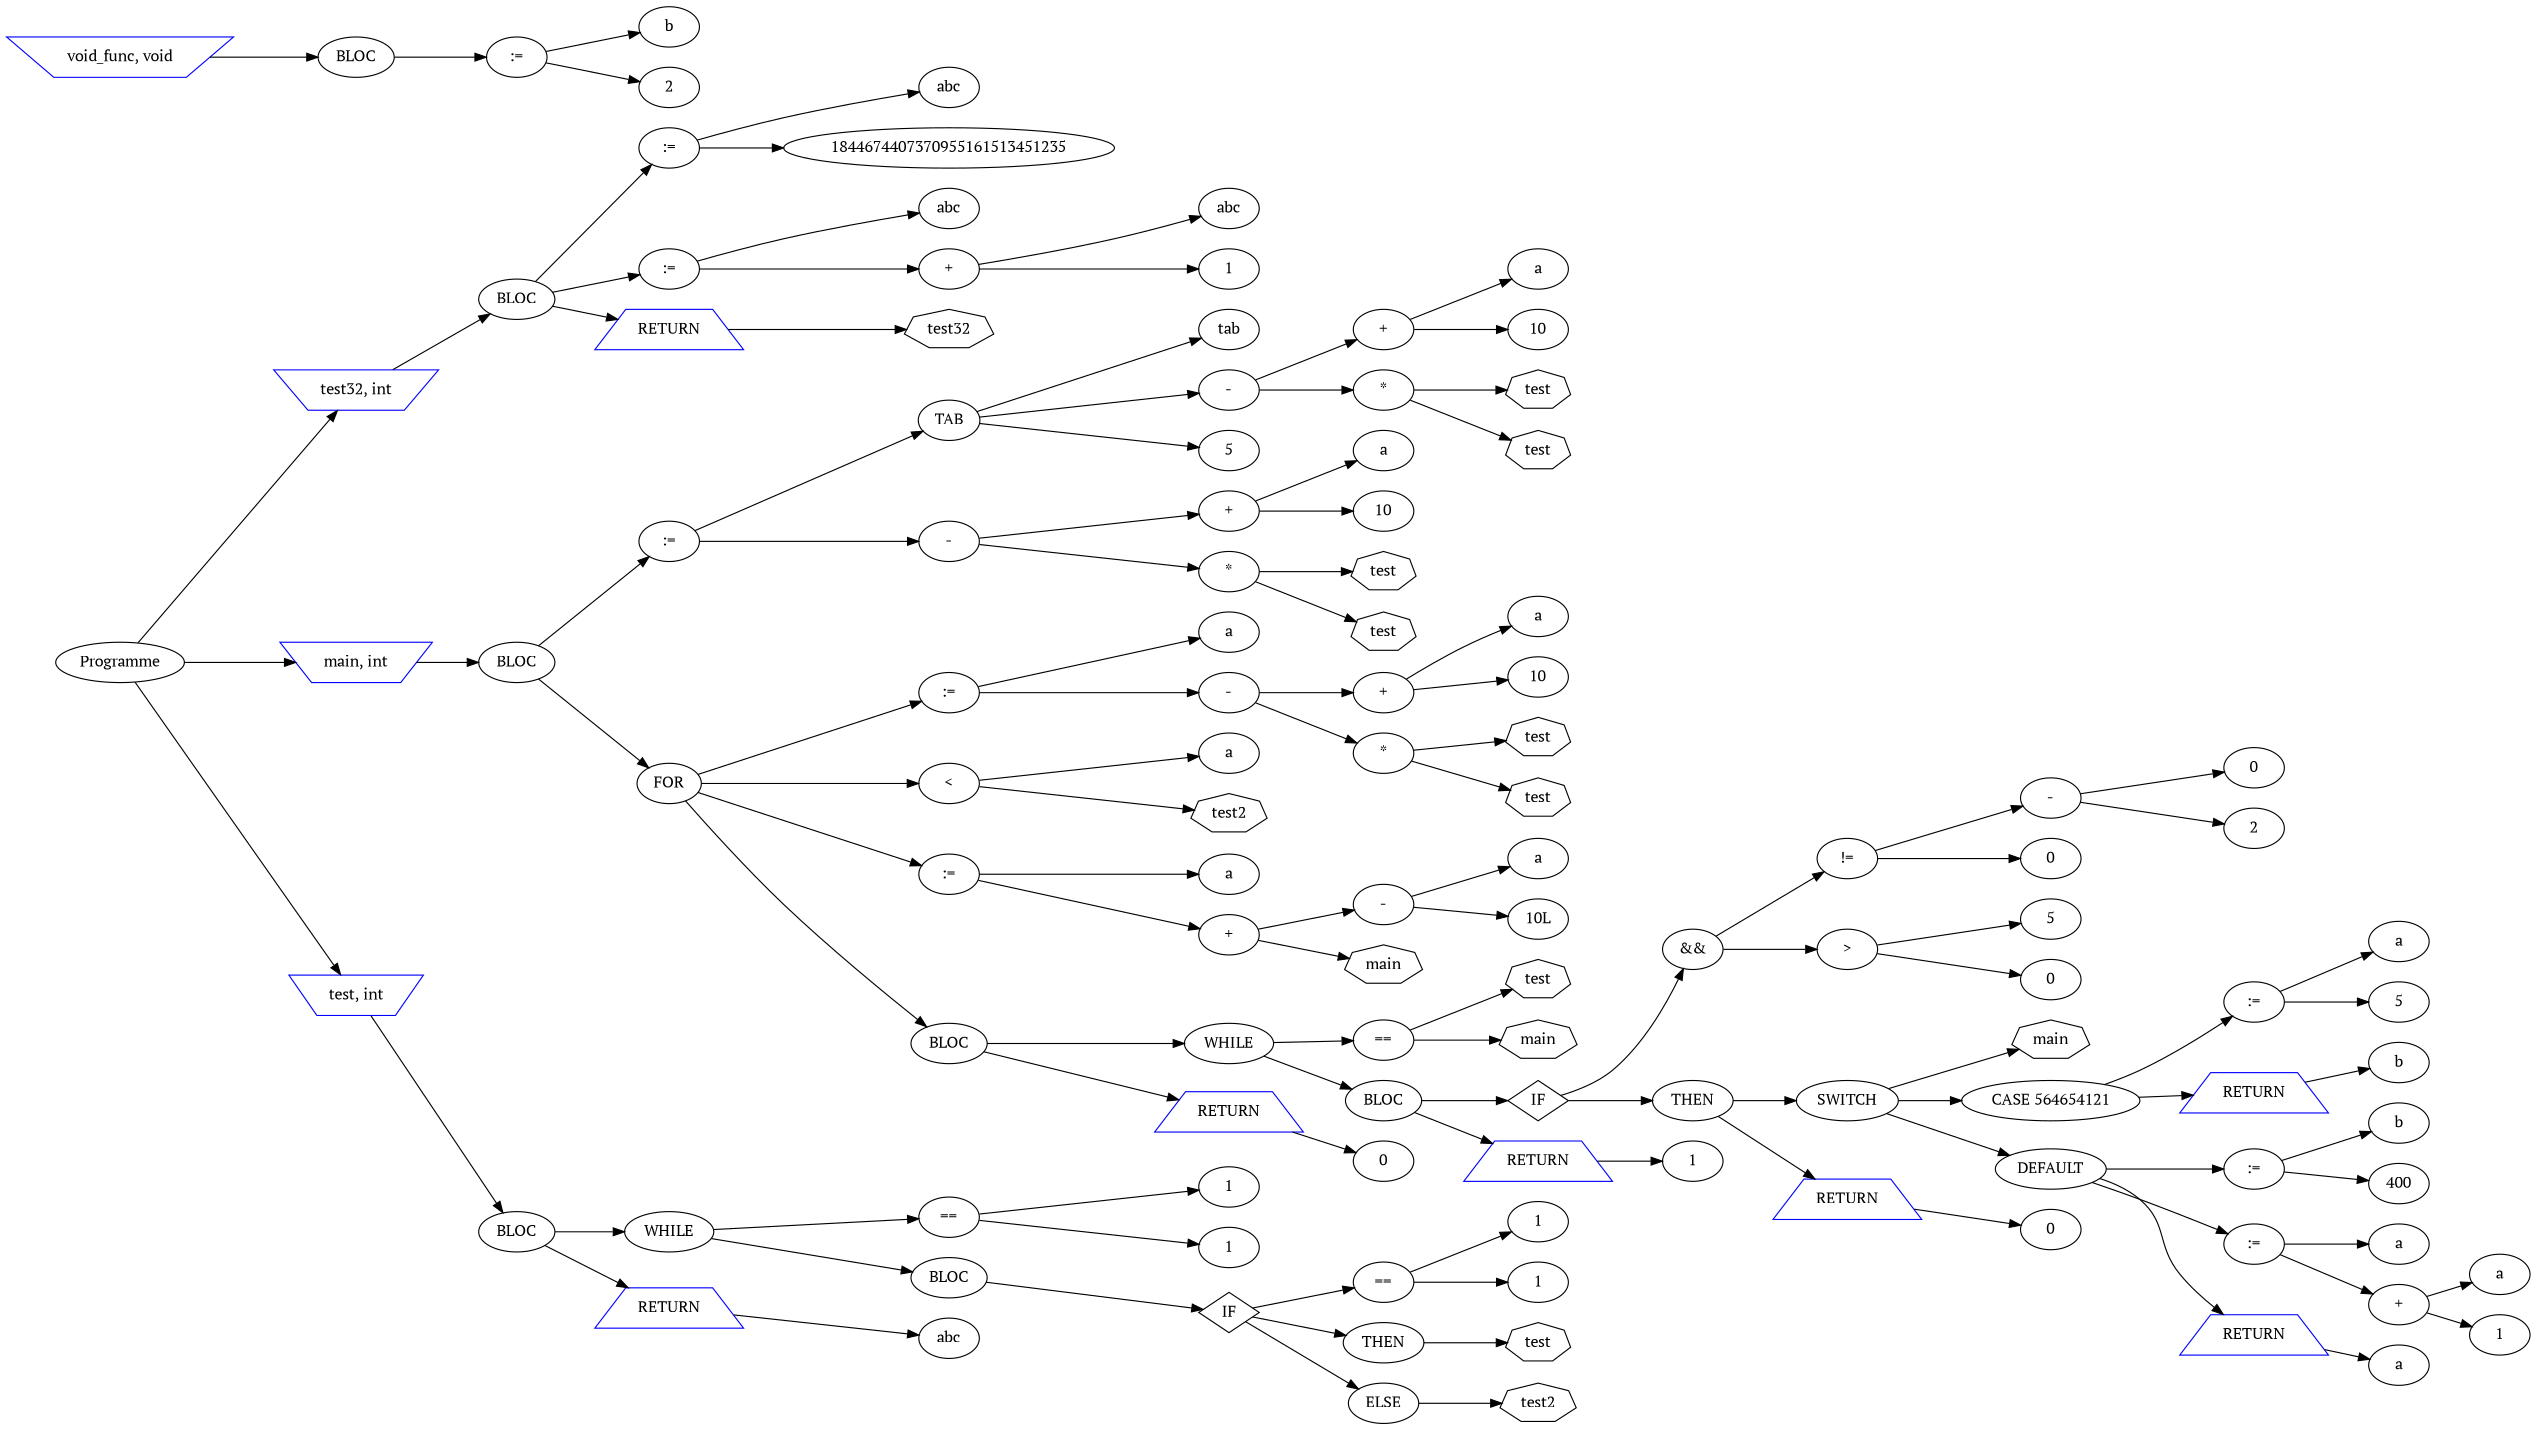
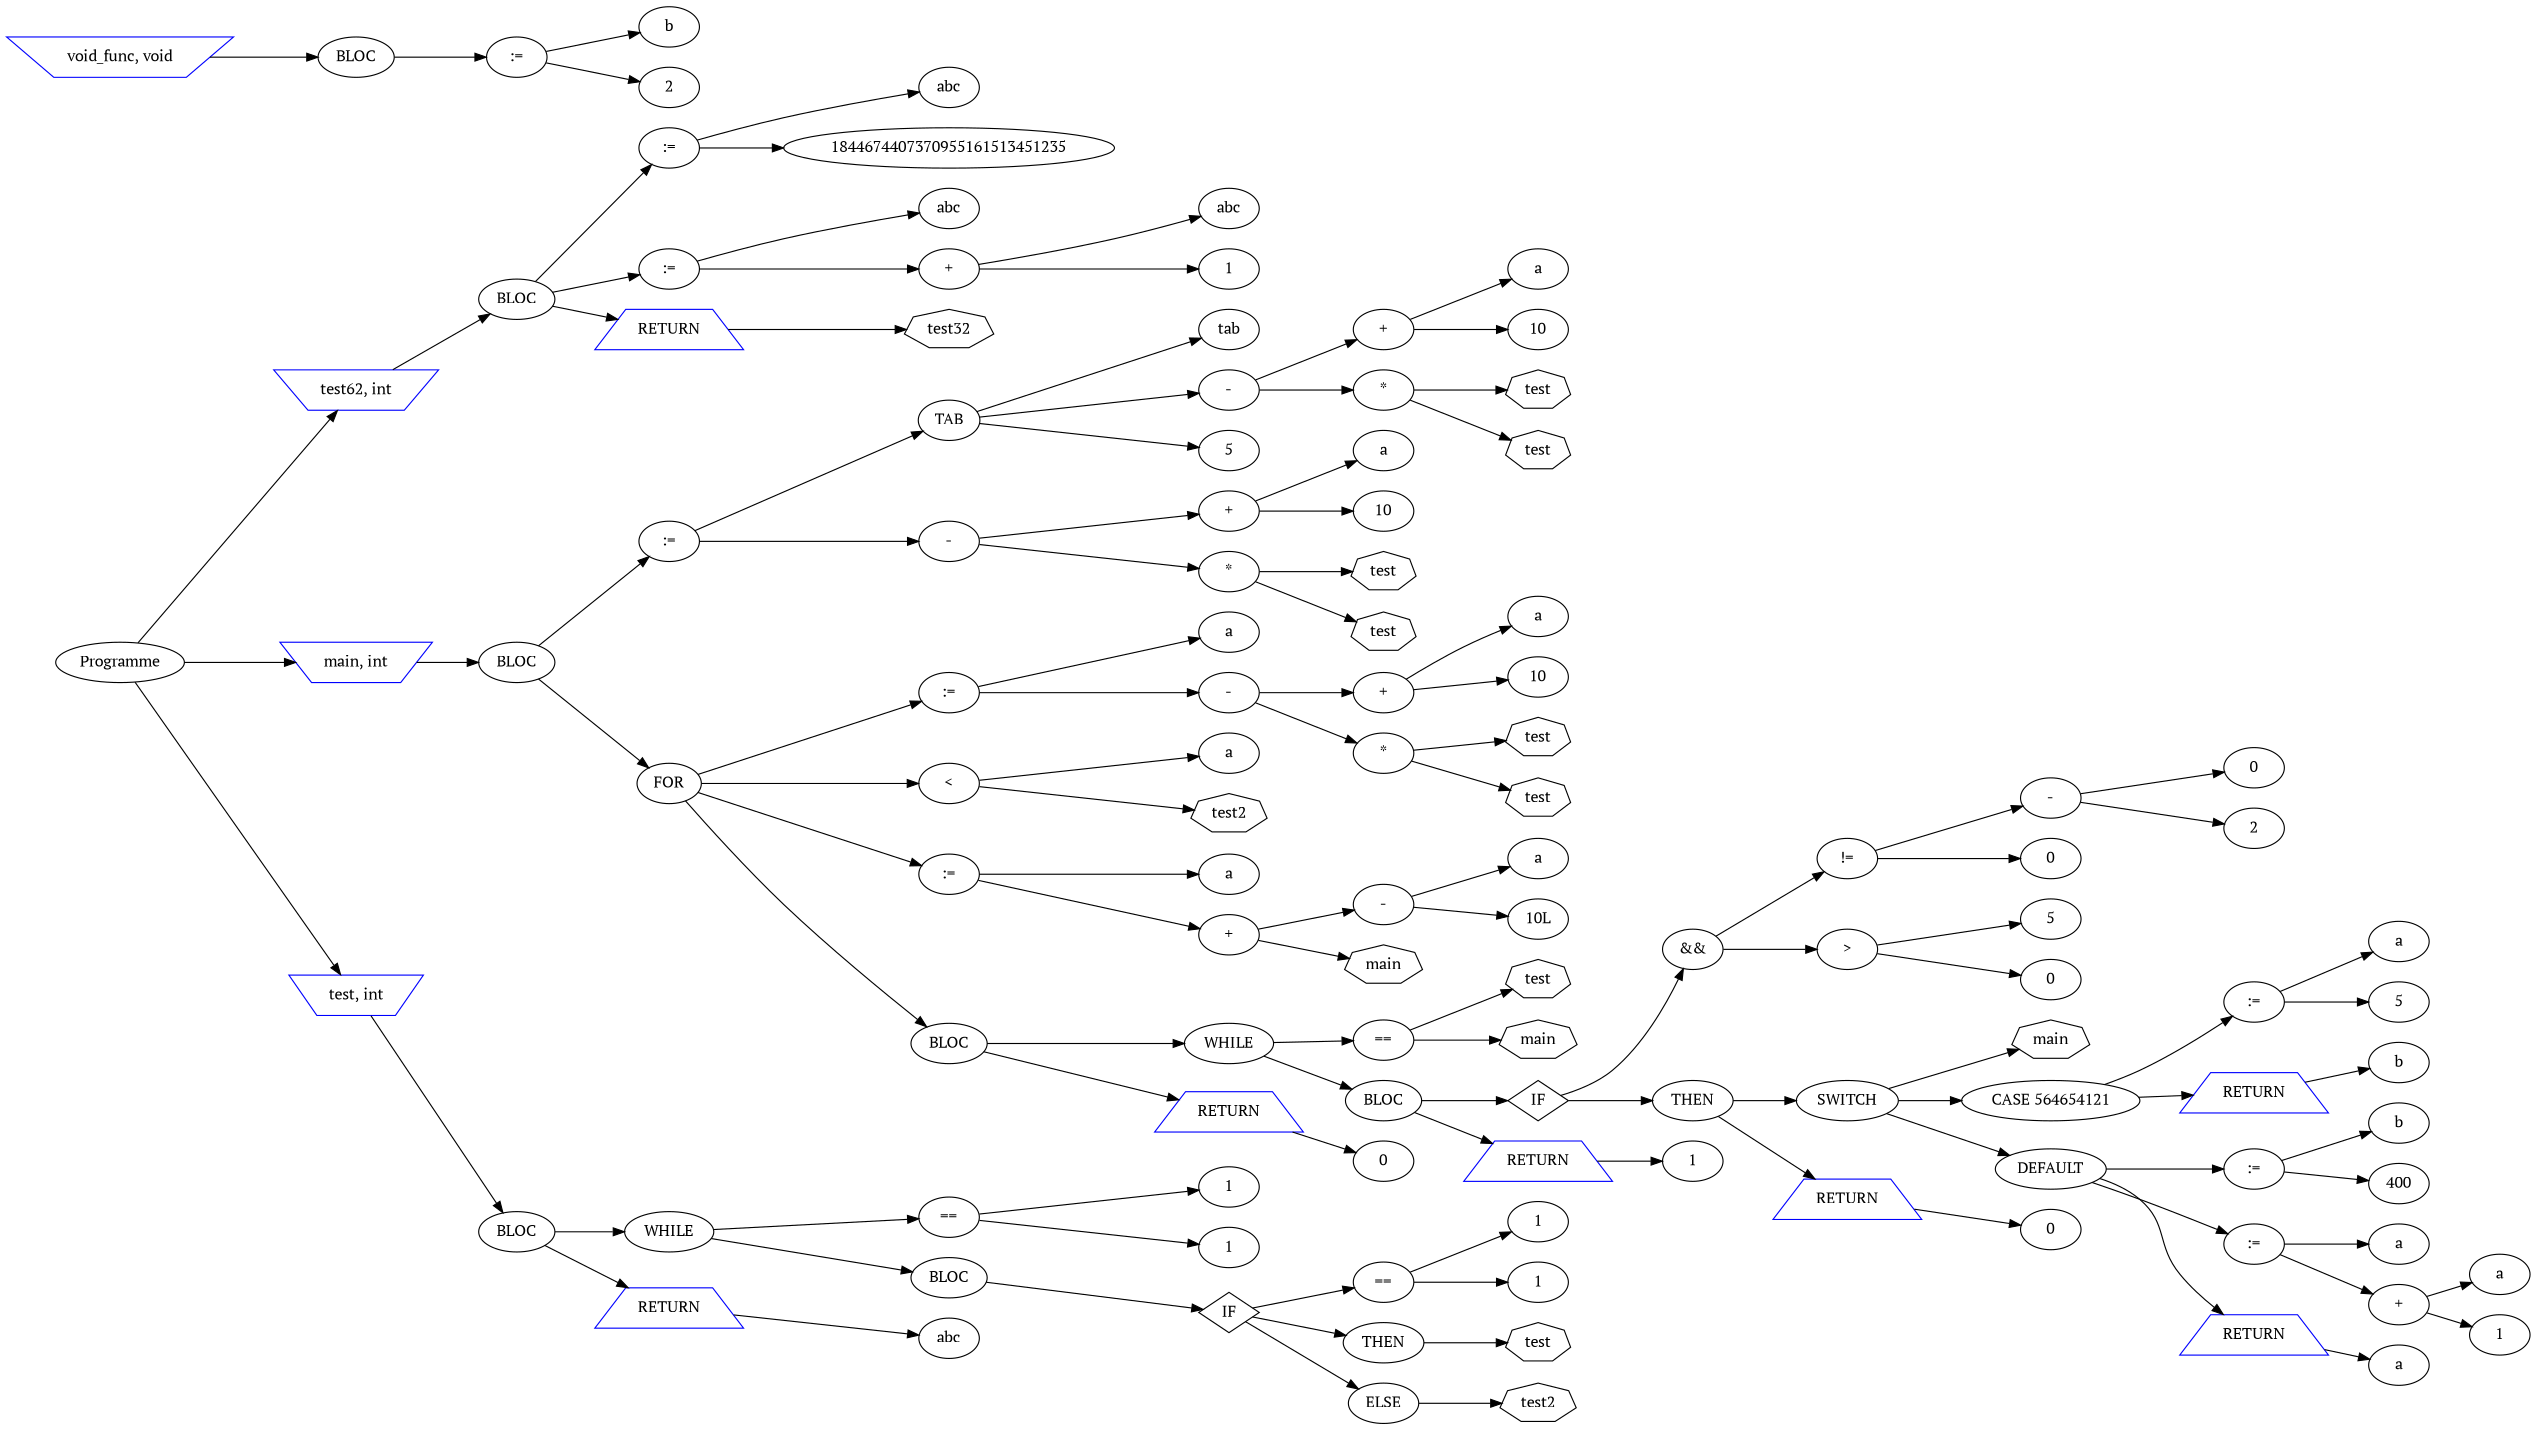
node "test32, int": label "test32, int" -> "test62, int"
